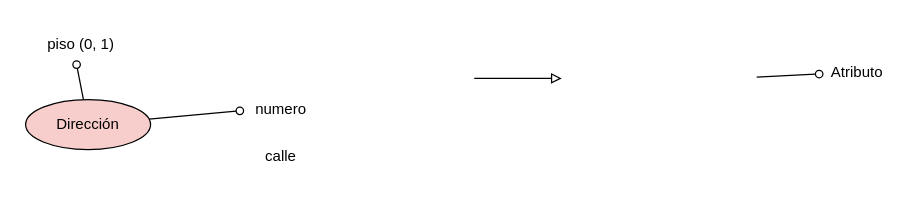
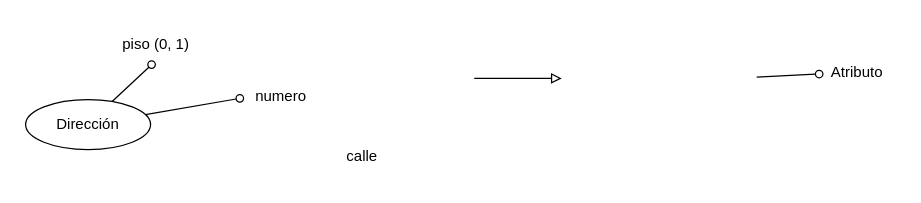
node "piso (0, 1)": moved (81, 44) -> (156, 44)
node "numero": moved (281, 109) -> (281, 97)
node "Dirección": fillcolor #f8cecc -> #ffffff
node "calle": moved (281, 157) -> (362, 157)
